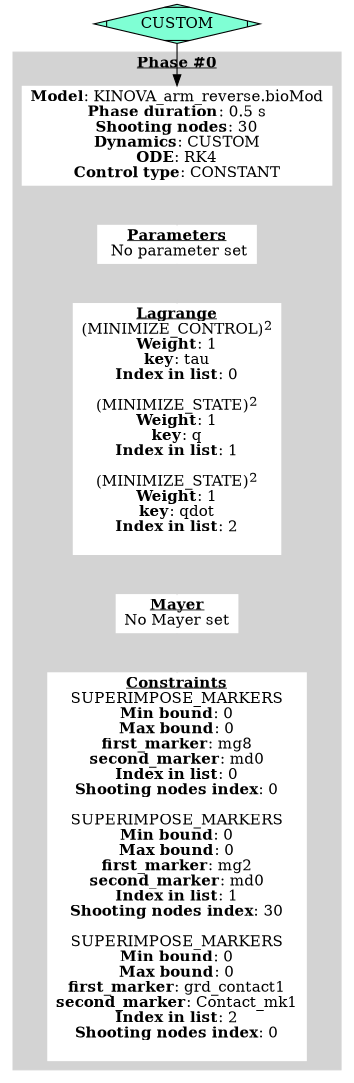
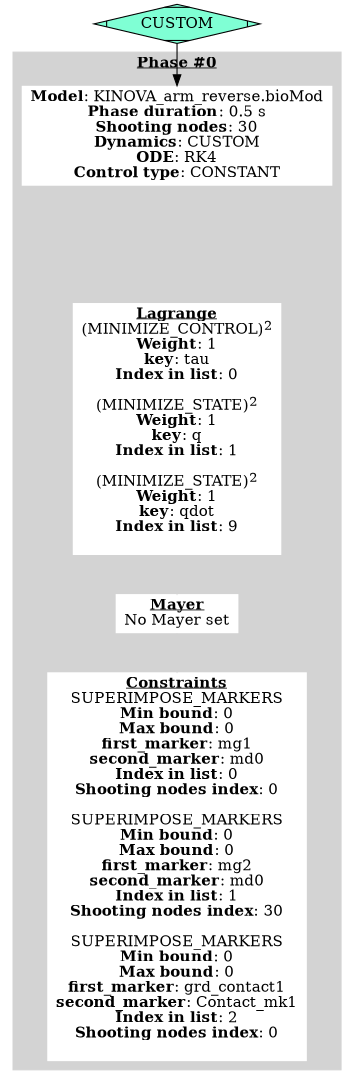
node "Parameters": removed
node "Lagrange": text ": 2" -> ": 9"
node "Constraints": text ": mg8" -> ": mg1"
